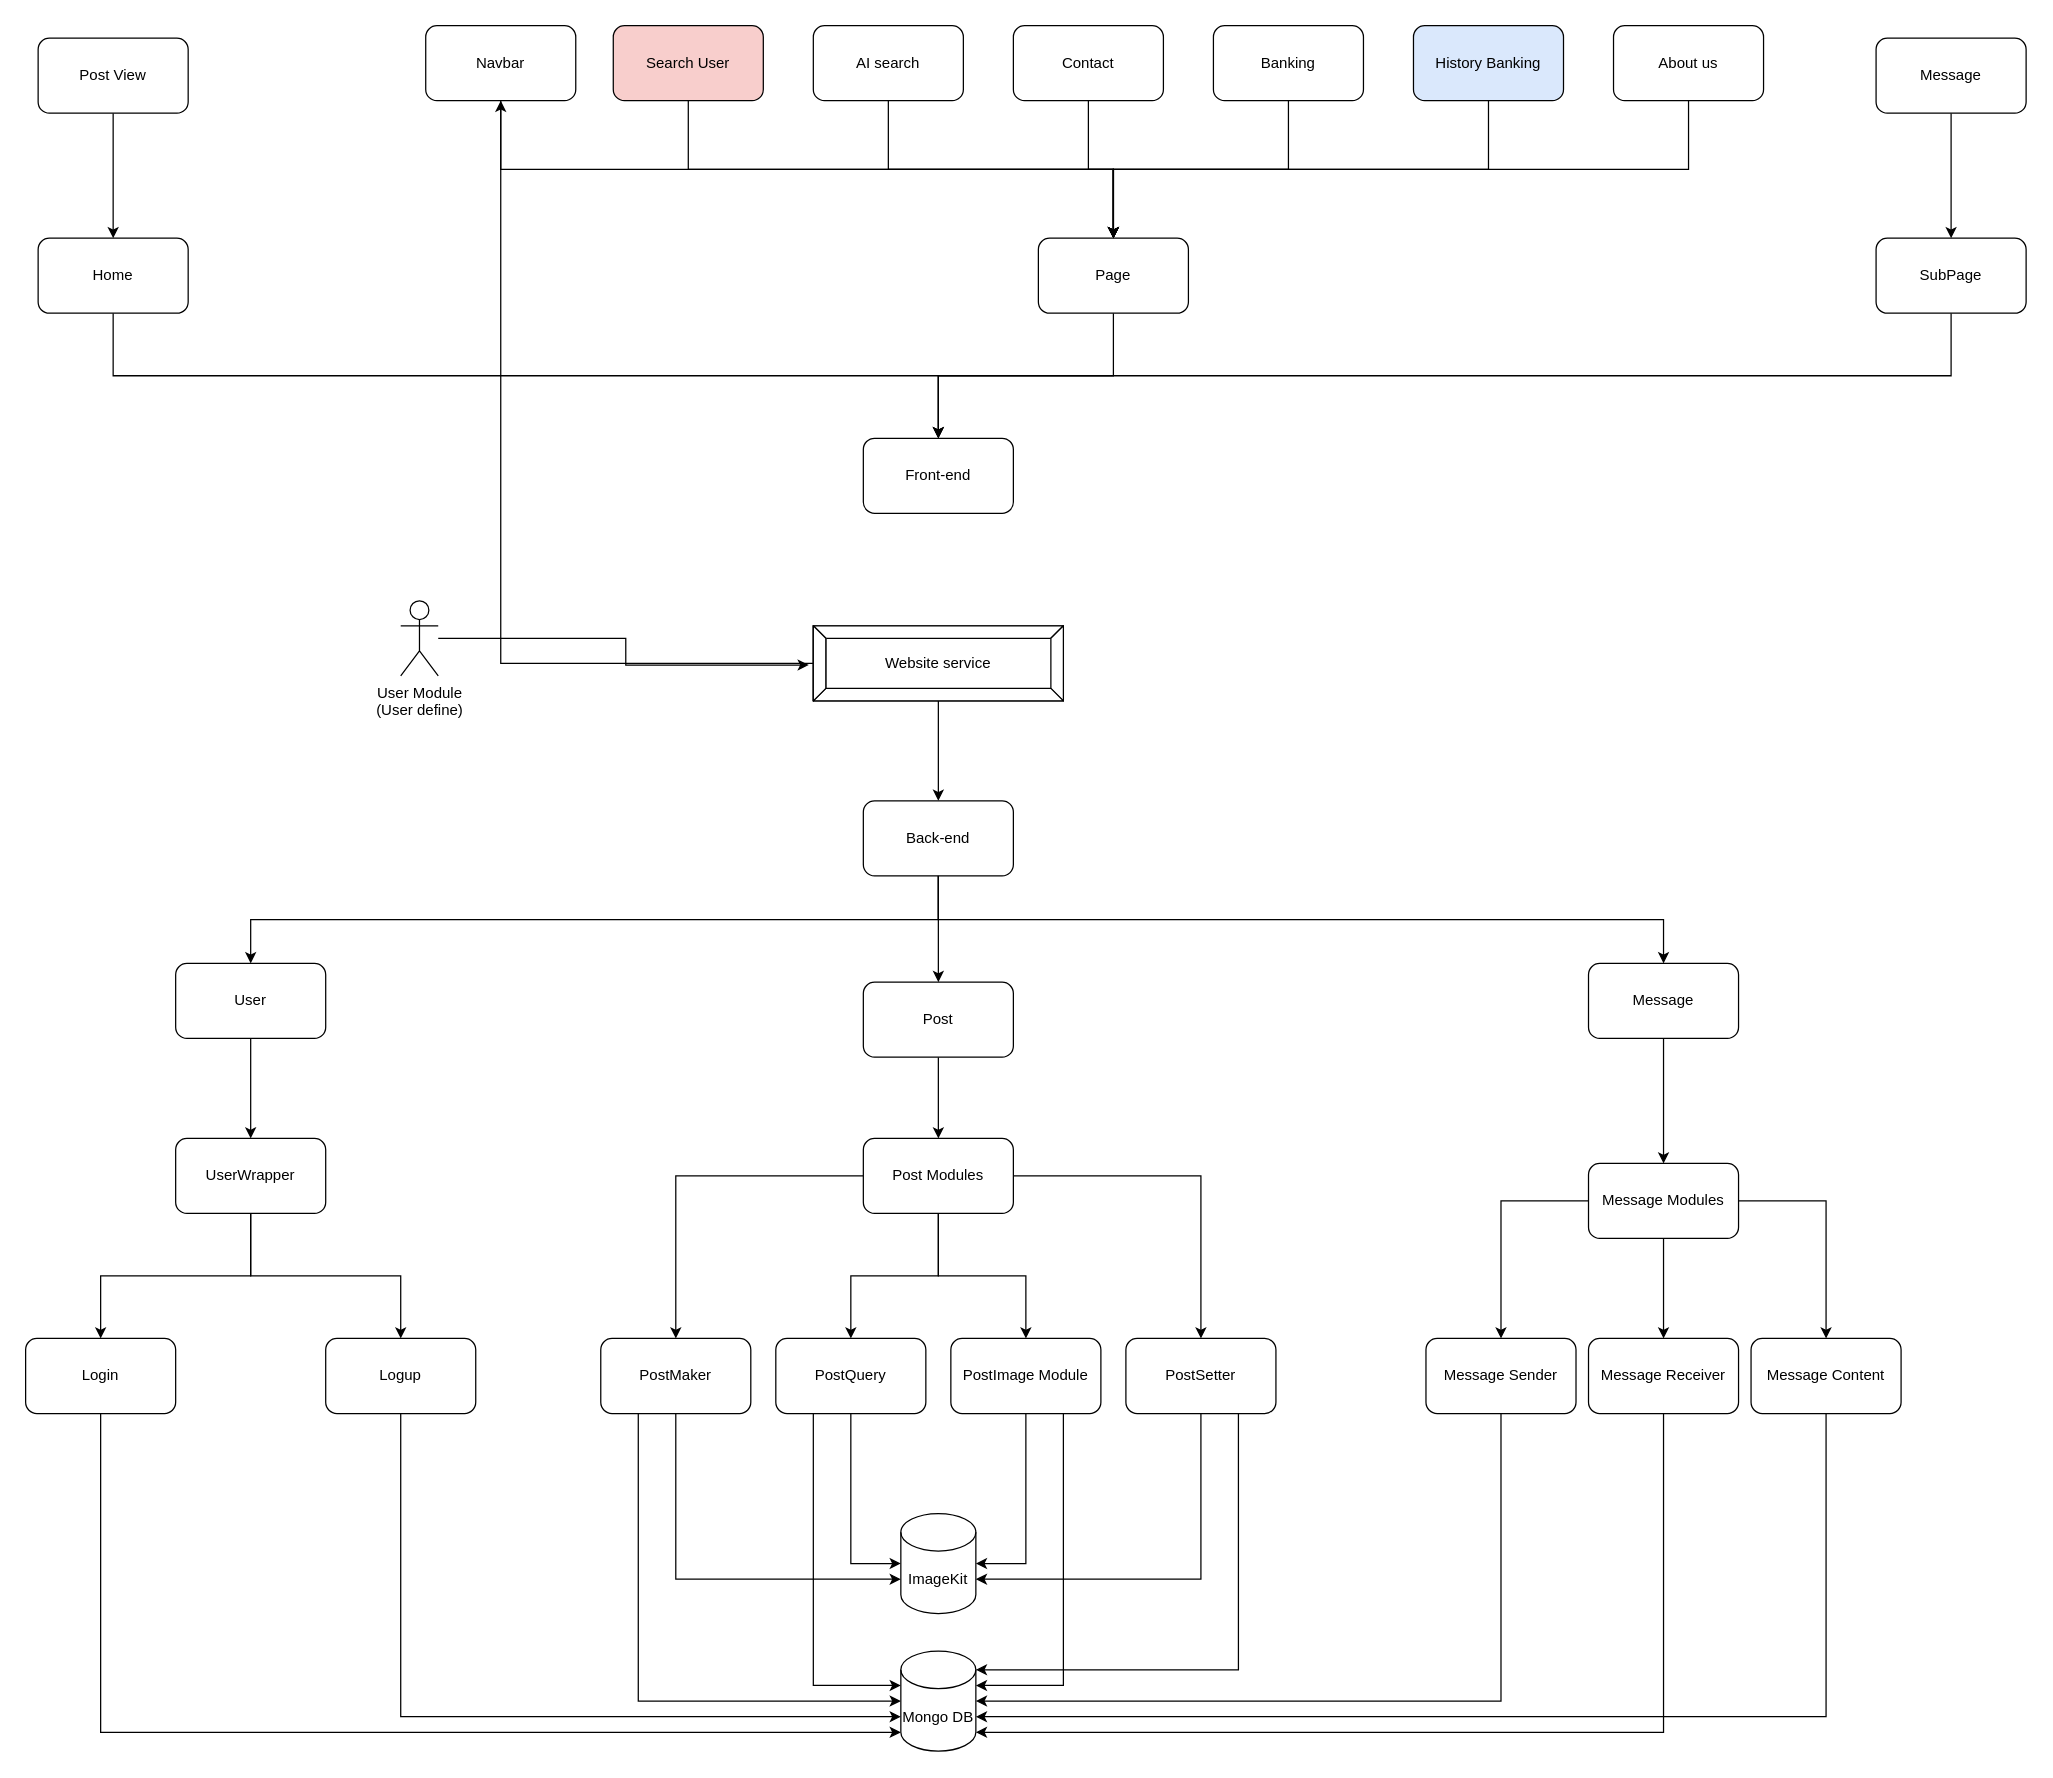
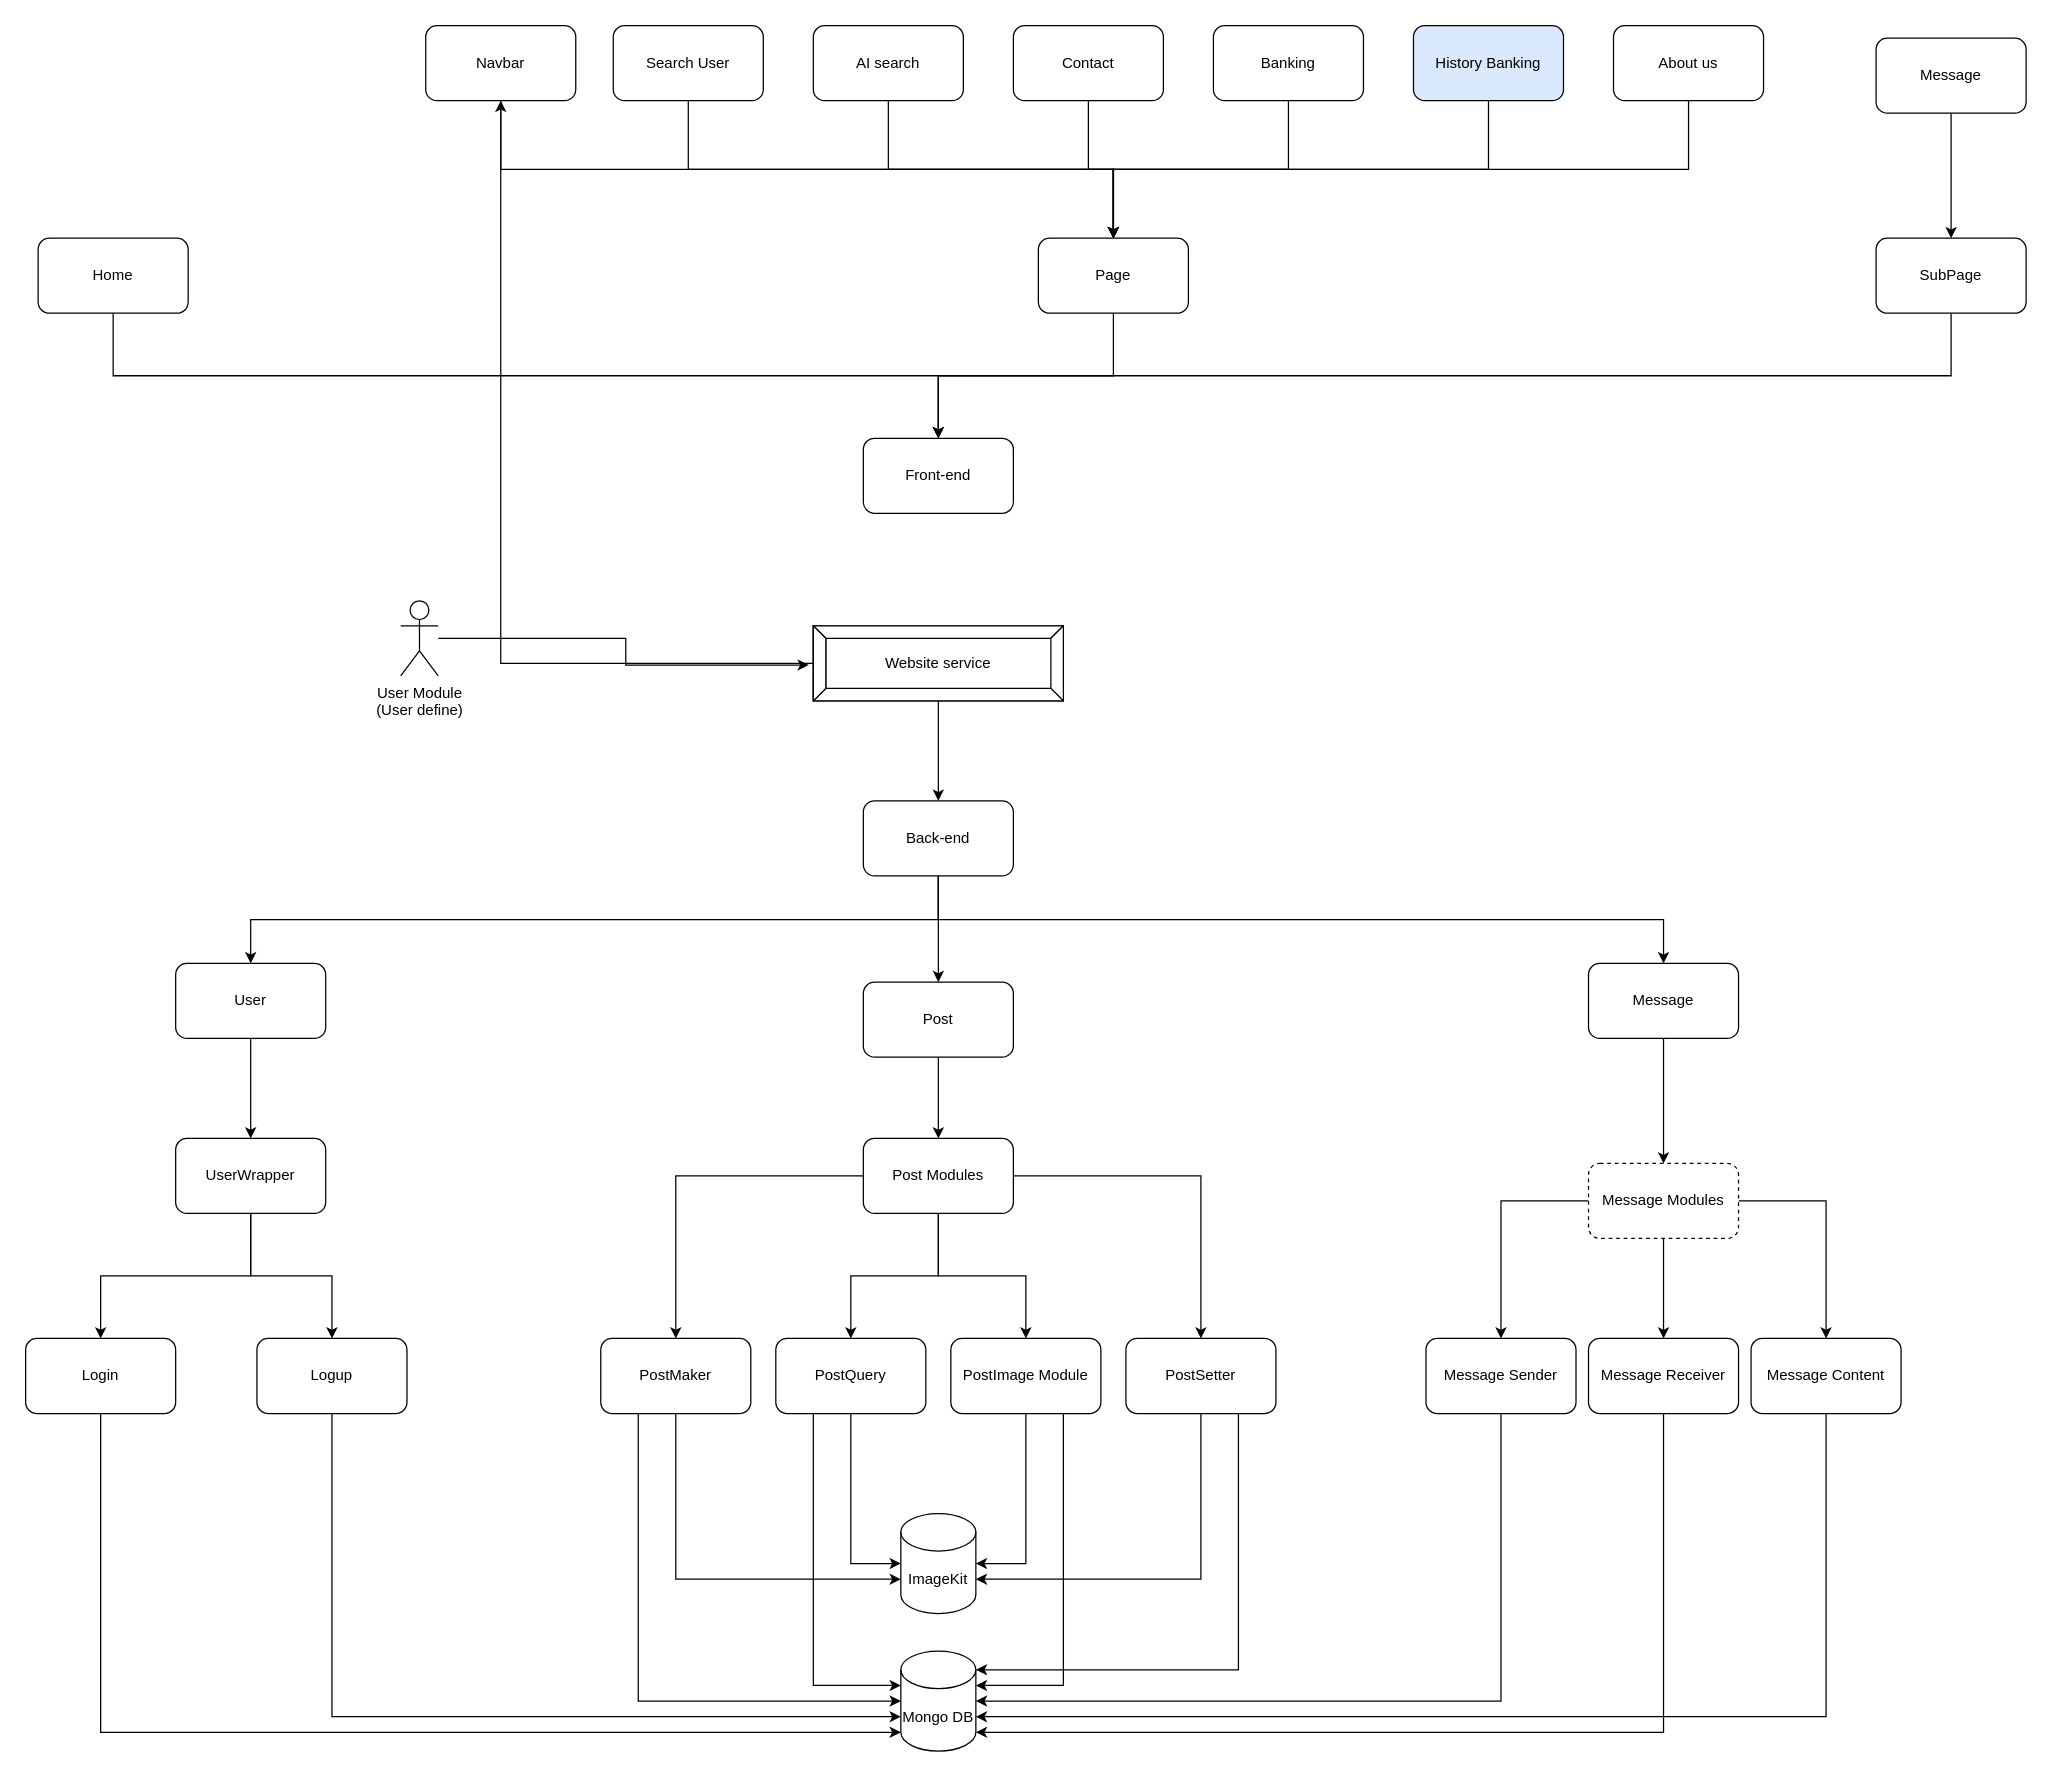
node "Search User": fillcolor #f8cecc -> #ffffff
node "Post View": removed
edge "Post View" -> "Home": removed
node "Message Modules": style solid -> dashed
node "Logup": moved (401, 1376) -> (332, 1376)
